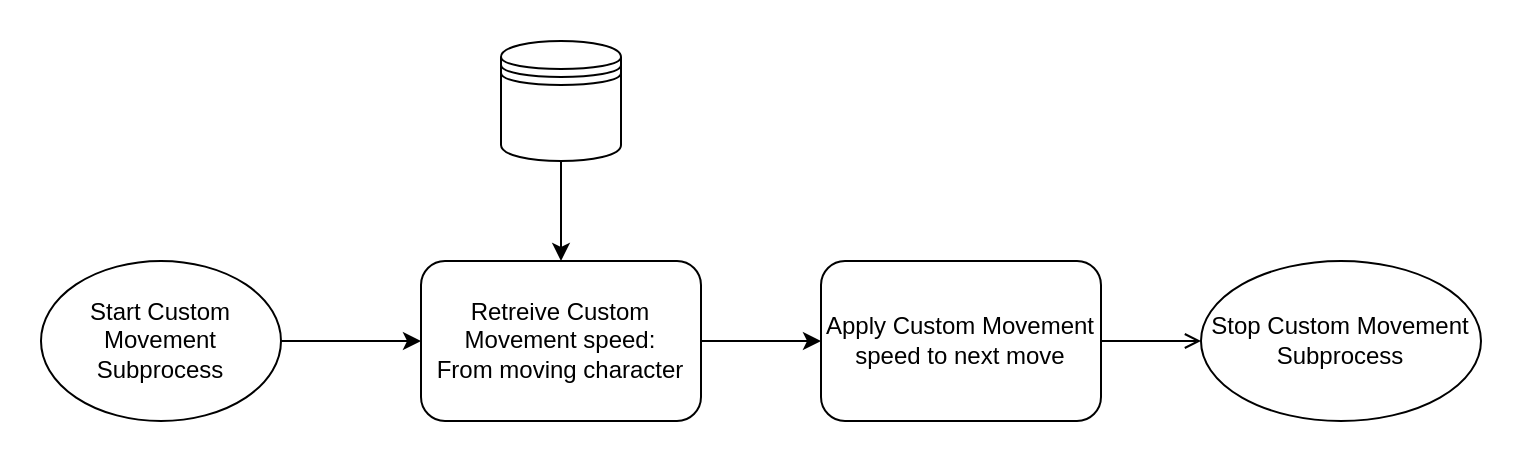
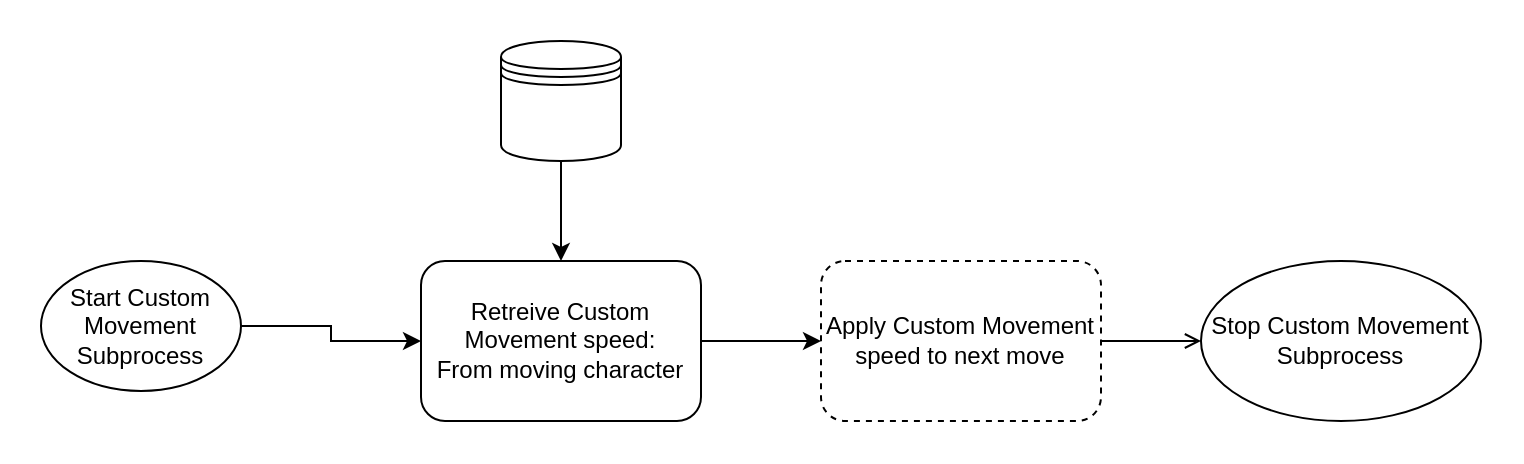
node "Start Custom Movement Subprocess": size 240x160 -> 200x130
node "Apply Custom Movement speed to next move": style solid -> dashed
